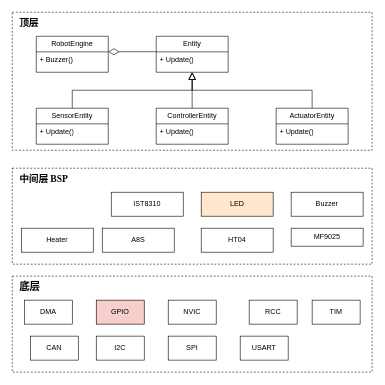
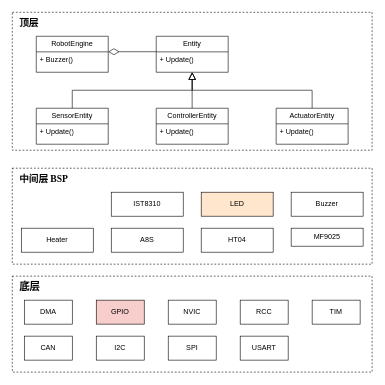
node "A8S": moved (138, 240) -> (147, 240)
node "RCC": moved (273, 312) -> (264, 312)
node "CAN": moved (54, 348) -> (48, 348)
